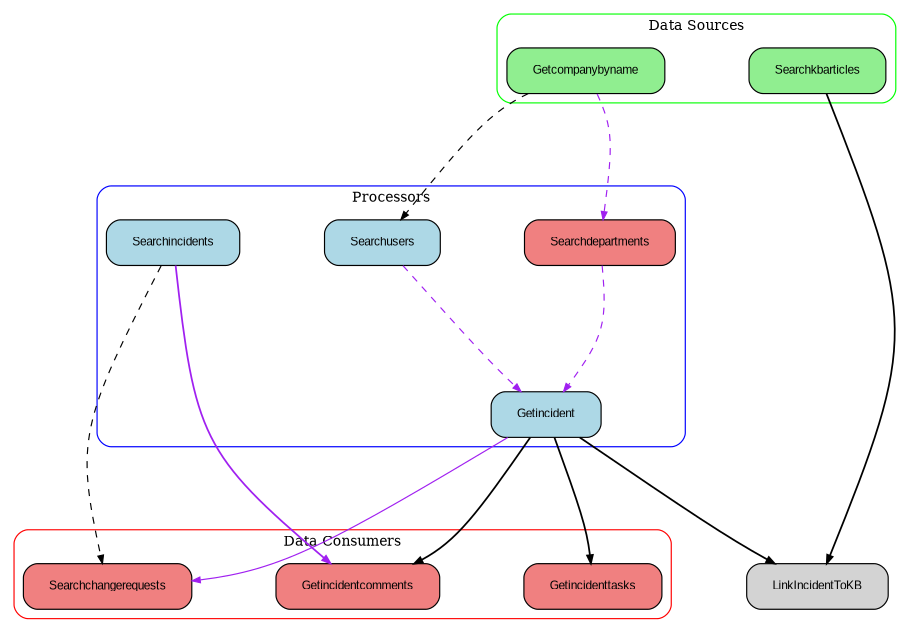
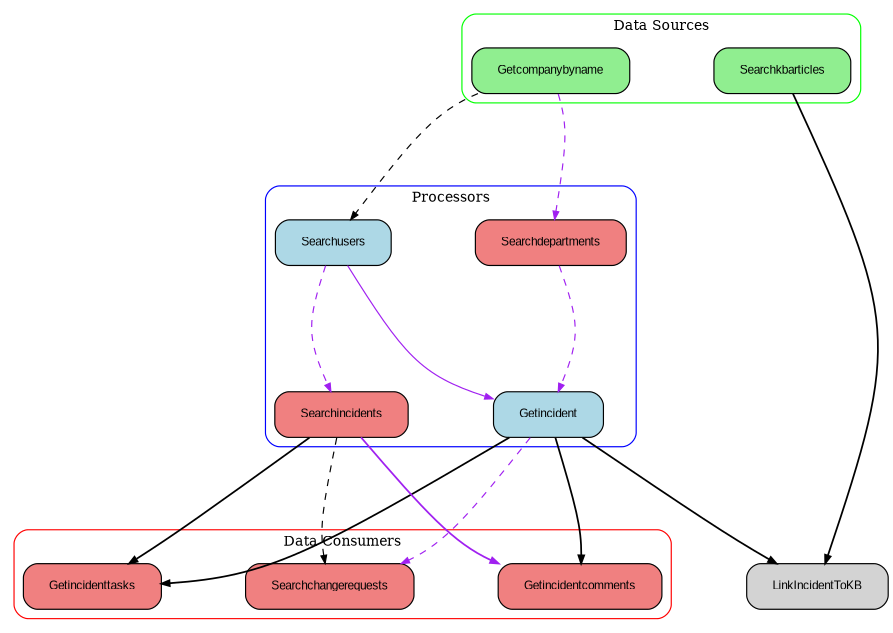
node "Searchincidents": fillcolor lightblue -> lightcoral
edge "Searchusers" -> "Searchincidents": added
edge "Searchusers" -> "Getincident": style dashed -> solid
edge "Searchincidents" -> "Getincidenttasks": added
edge "Getincident" -> "Searchchangerequests": style solid -> dashed
